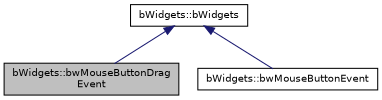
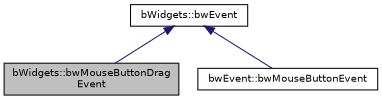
node "bWidgets::bWidgets": label "bWidgets::bWidgets" -> "bWidgets::bwEvent"
node "bWidgets::bwMouseButtonEvent": label "bWidgets::bwMouseButtonEvent" -> "bwEvent::bwMouseButtonEvent"
